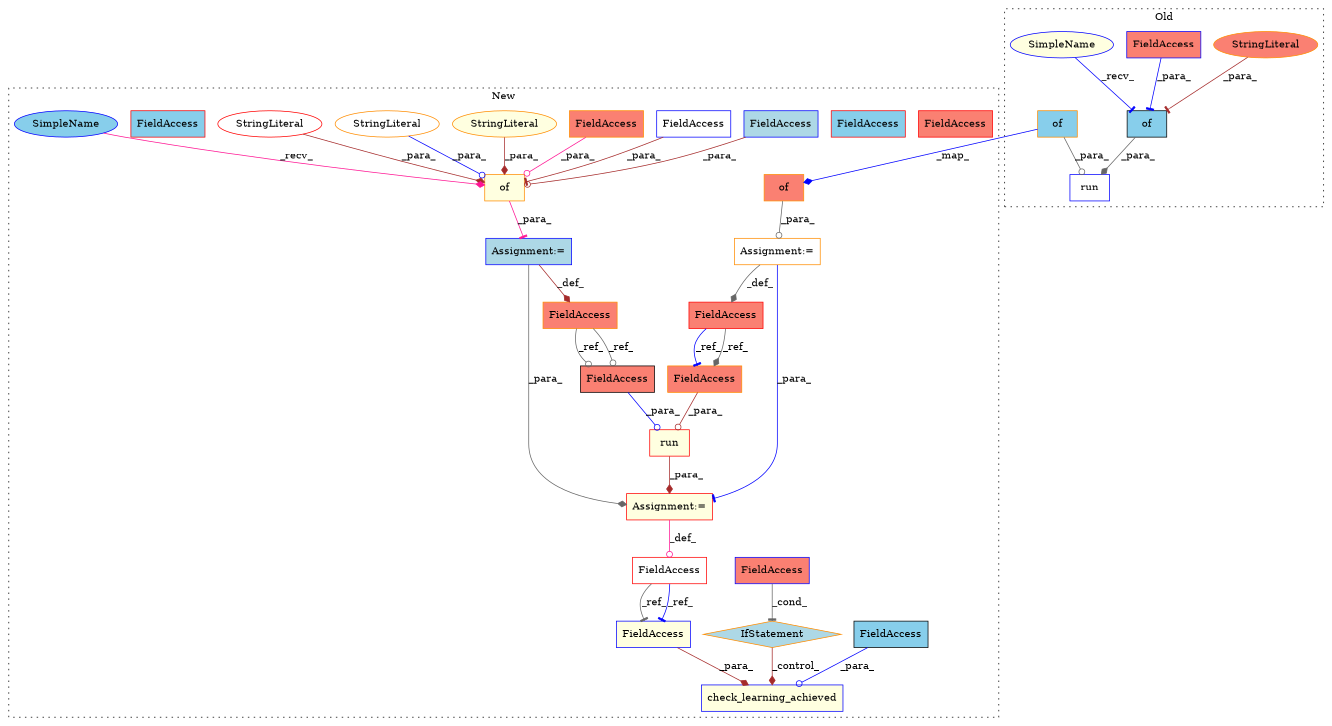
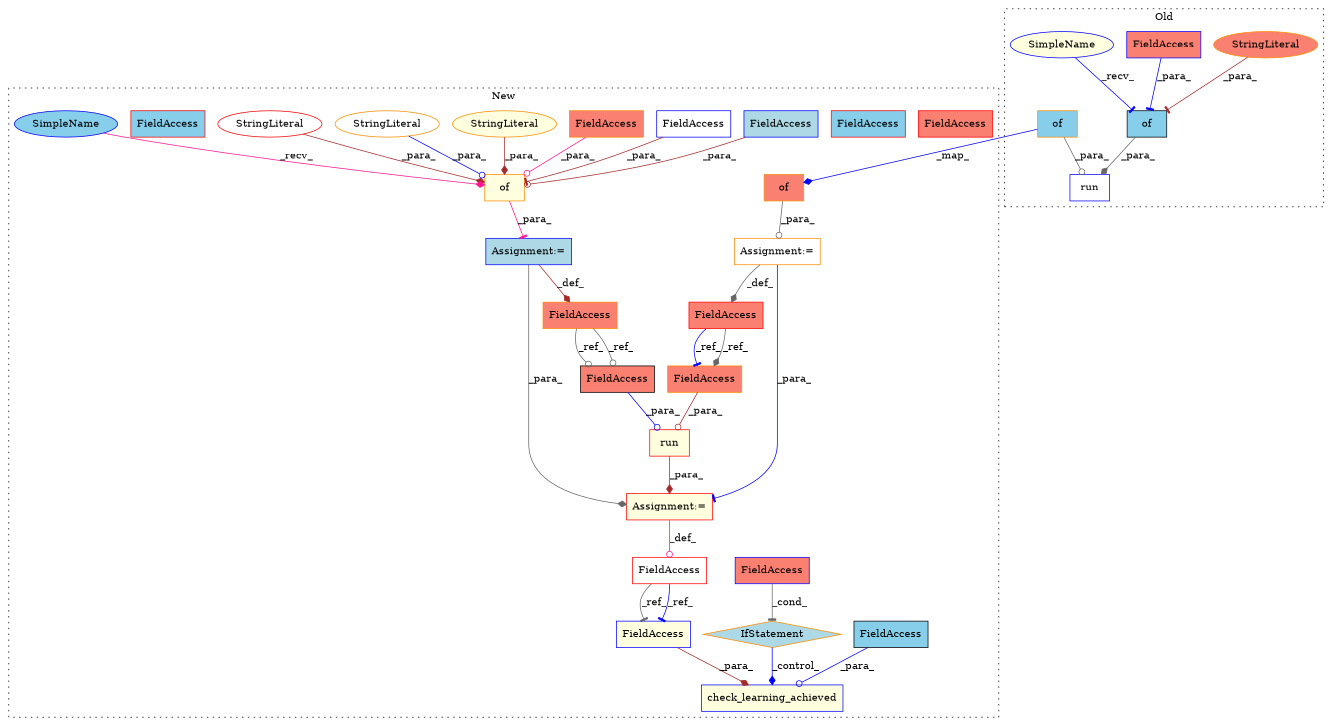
edge "IfStatement" -> "check_learning_achieved": color brown -> blue
